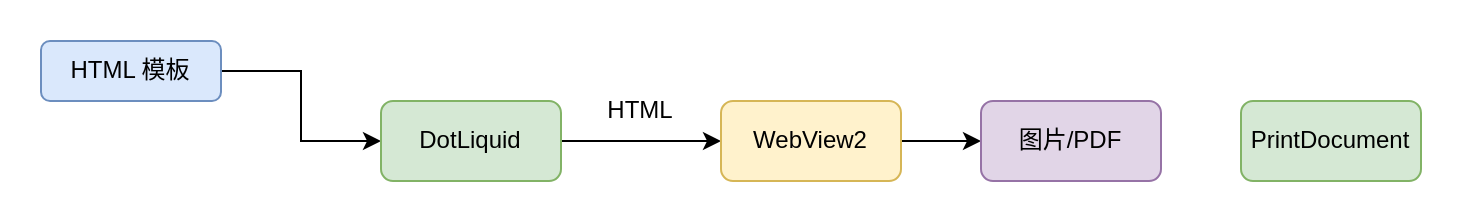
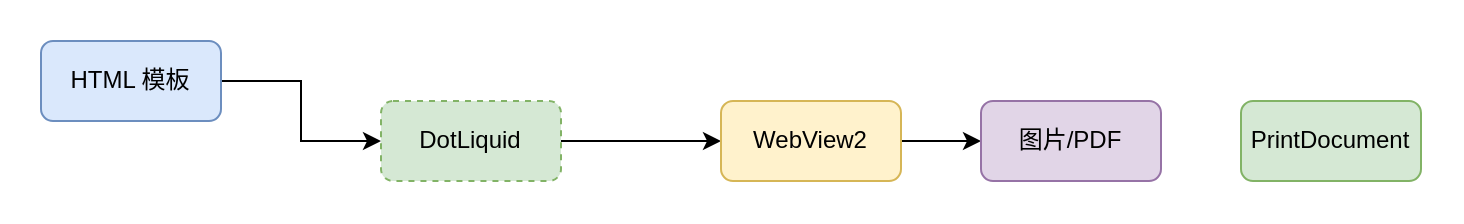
node "HTML 模板": size 180x60 -> 180x80
node "HTML": removed
node "DotLiquid": style solid -> dashed
